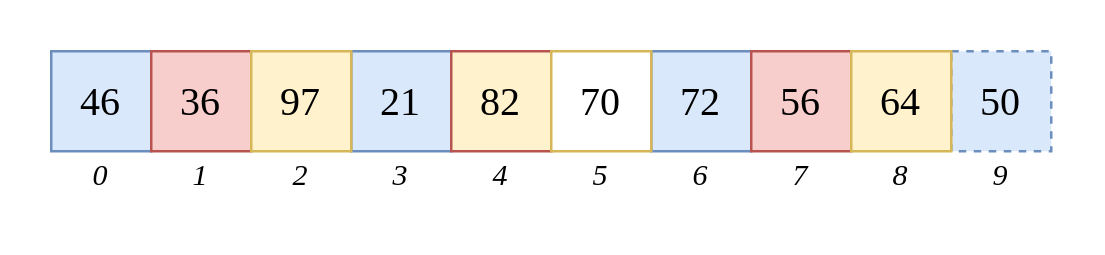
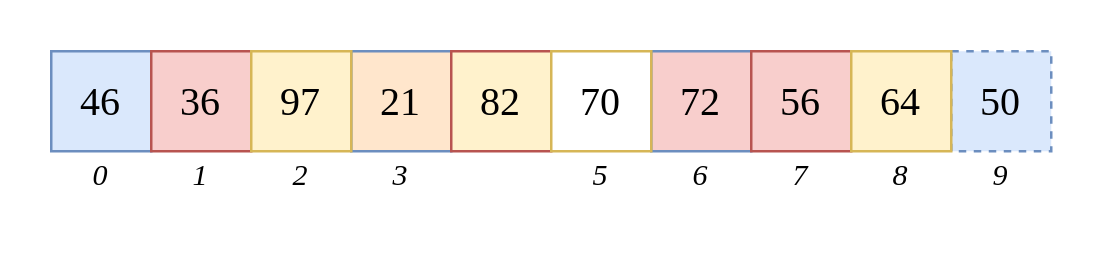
node "21": fillcolor #dae8fc -> #ffe6cc
node "72": fillcolor #dae8fc -> #f8cecc
node "4": removed
